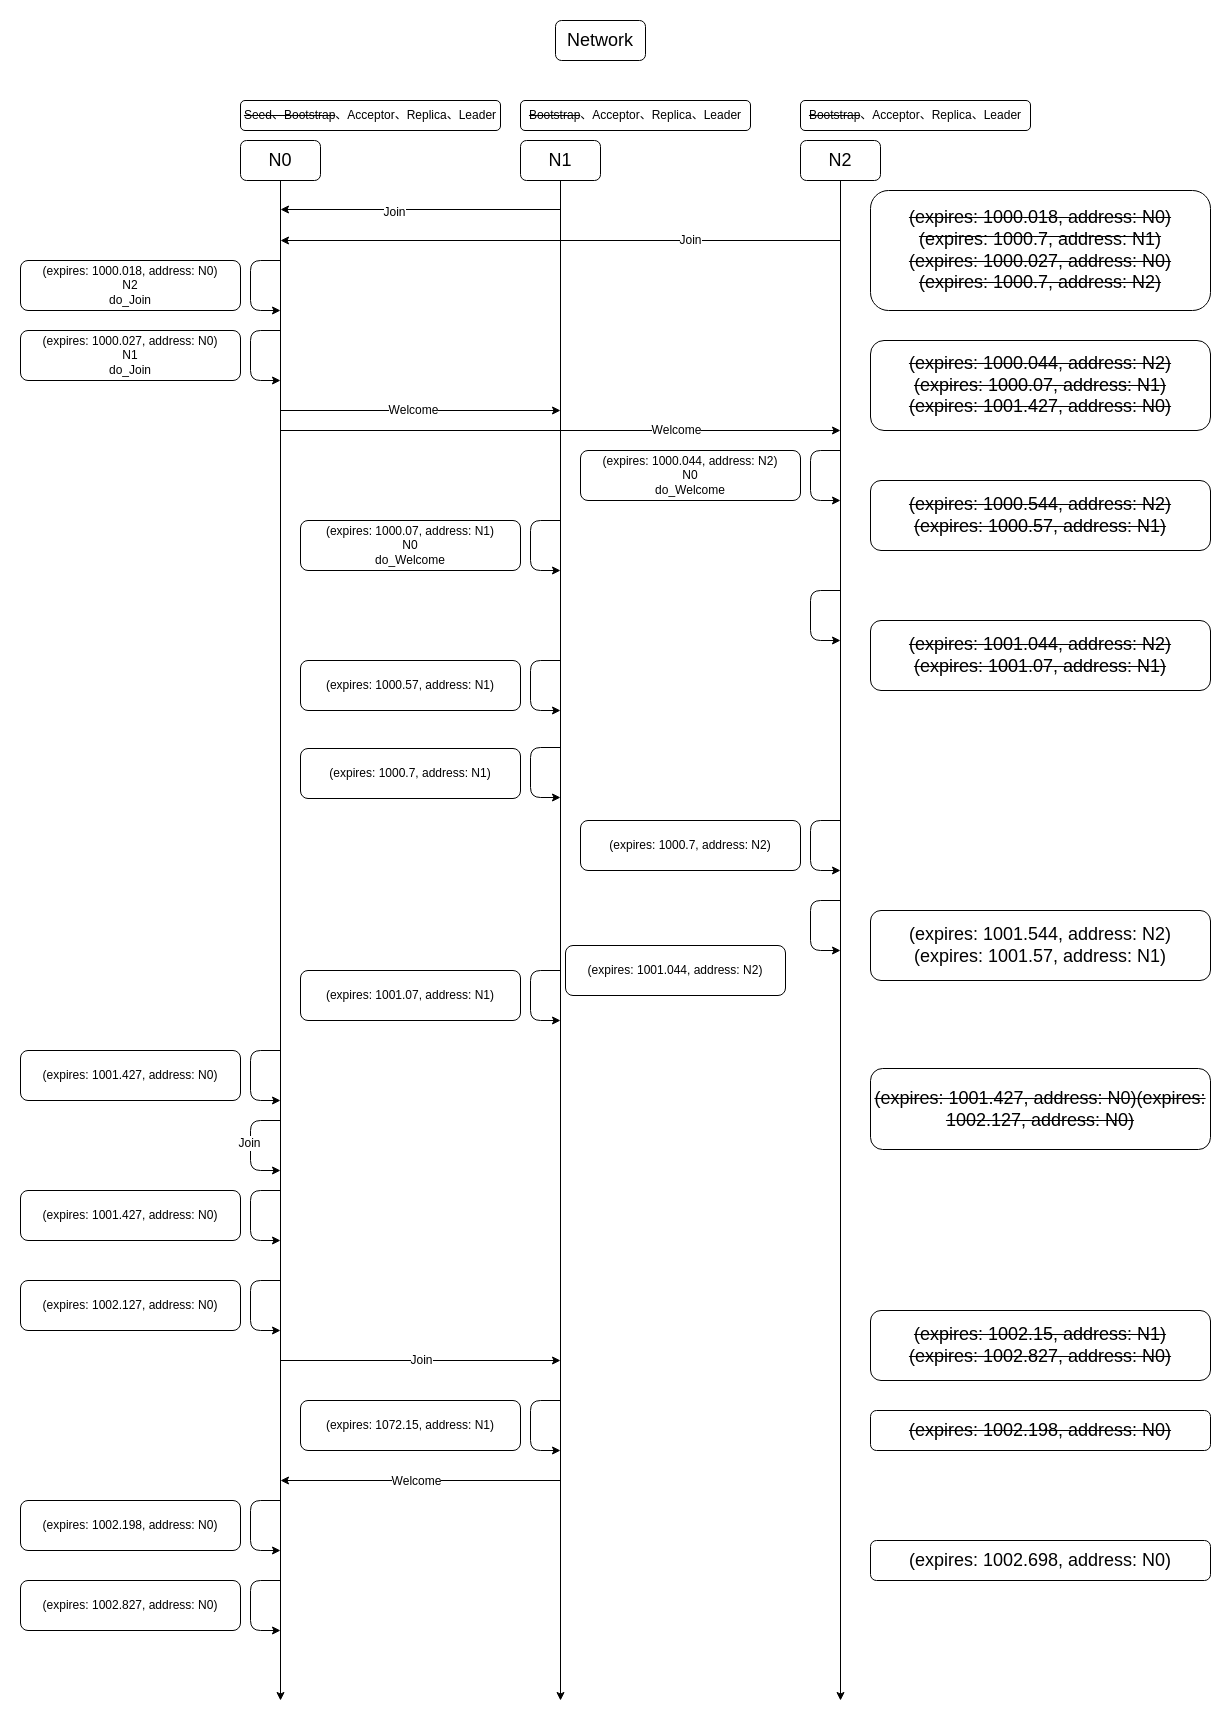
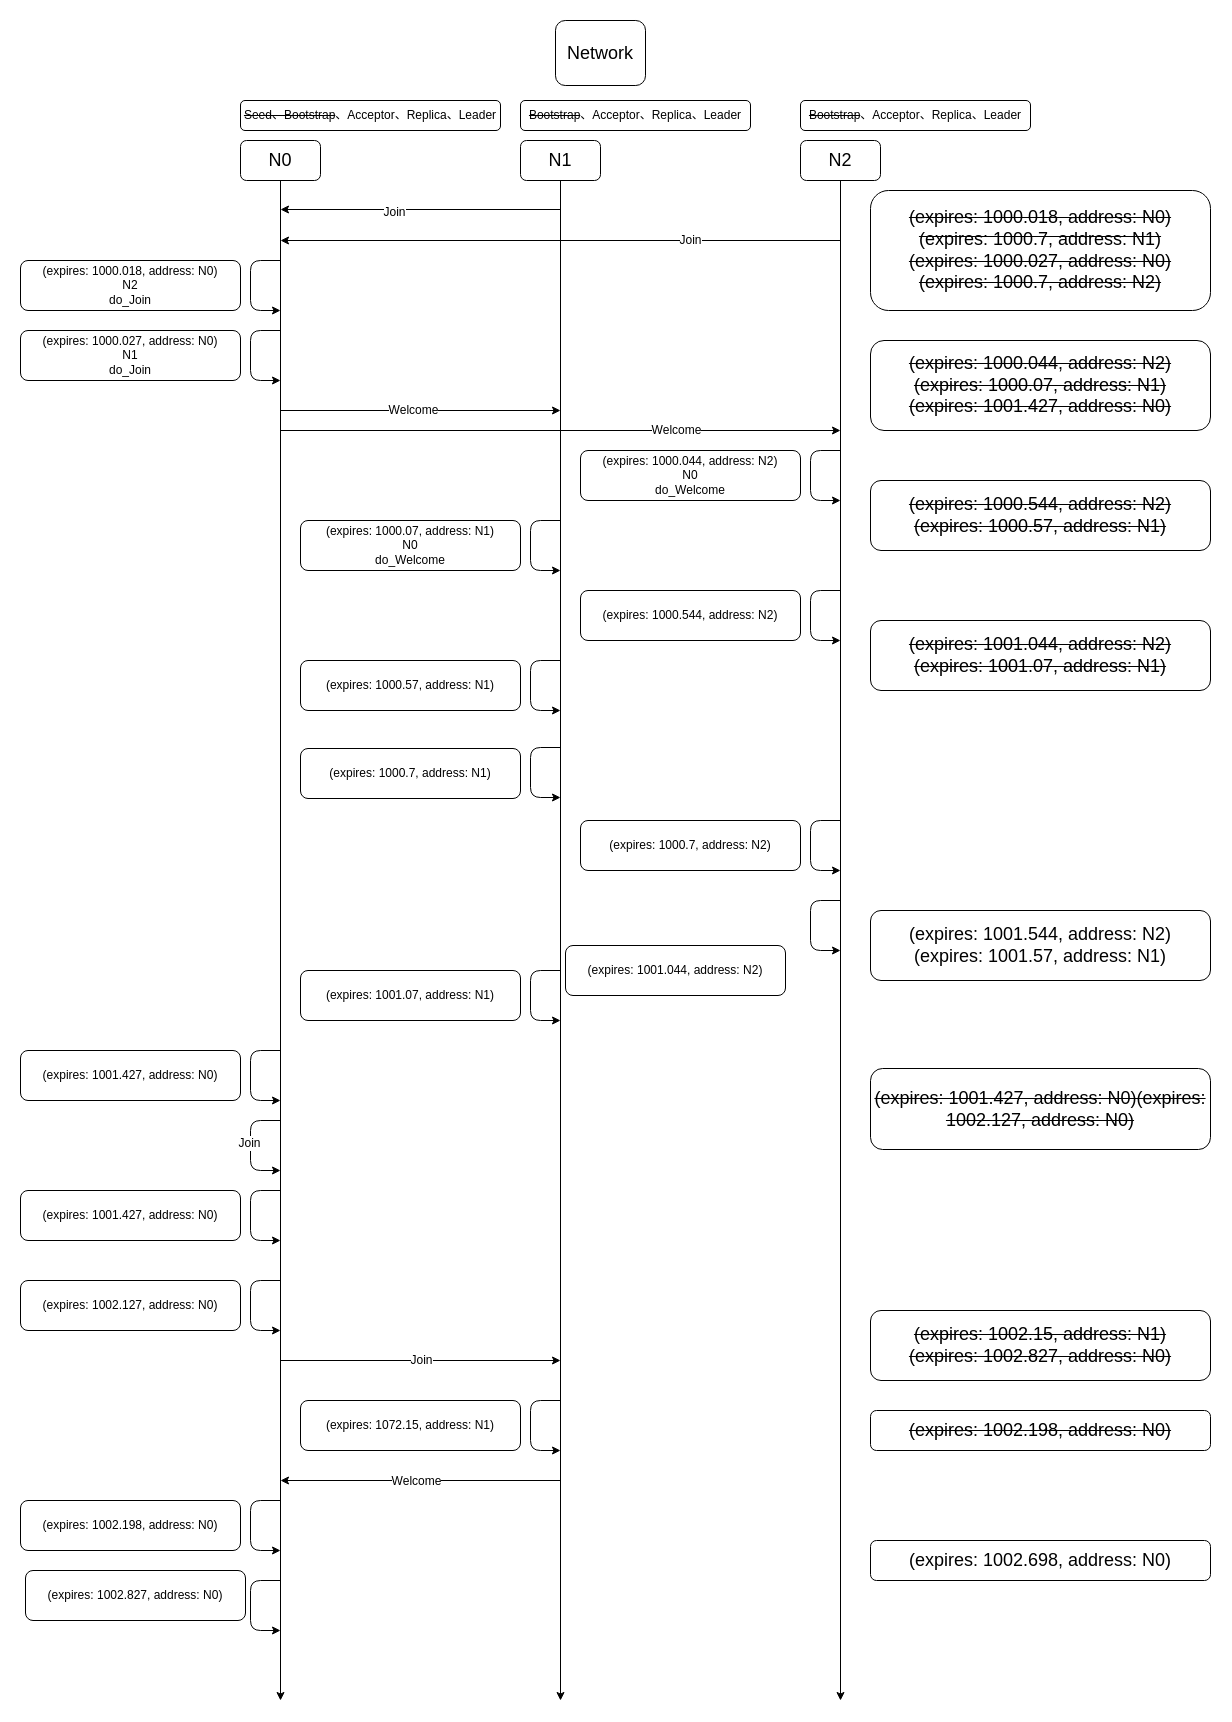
node "Network": size 90x40 -> 90x65
node "(expires: 1000.544, address: N2)": added
node "(expires: 1002.827, address: N0)": moved (131, 1606) -> (136, 1596)
